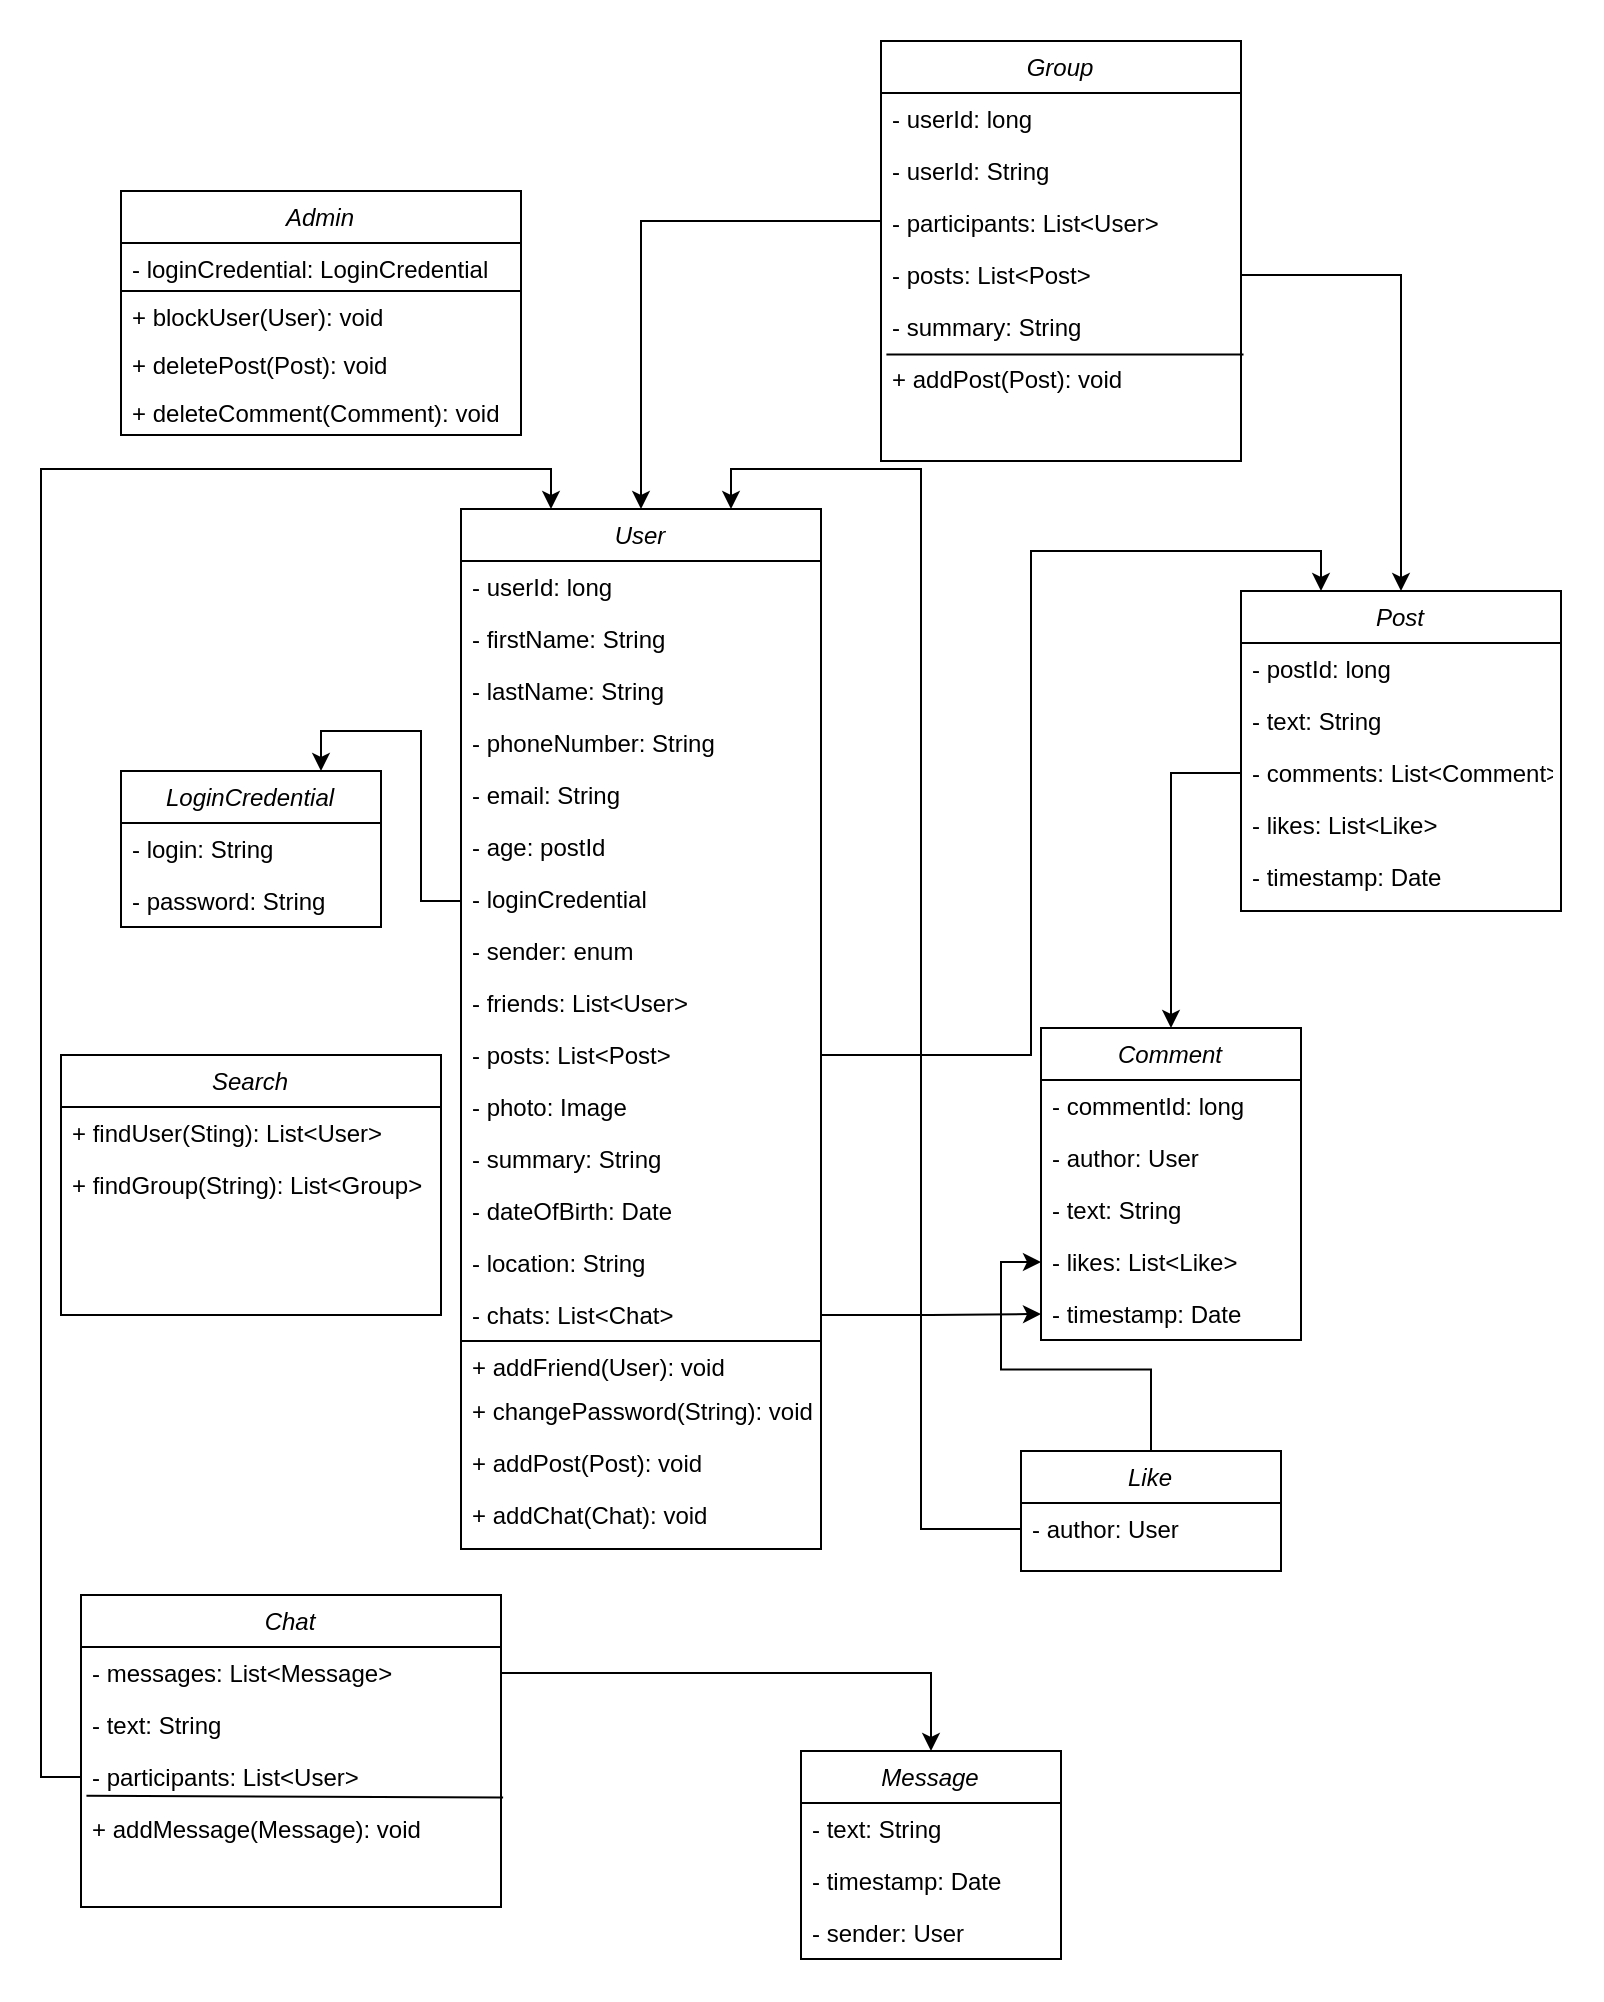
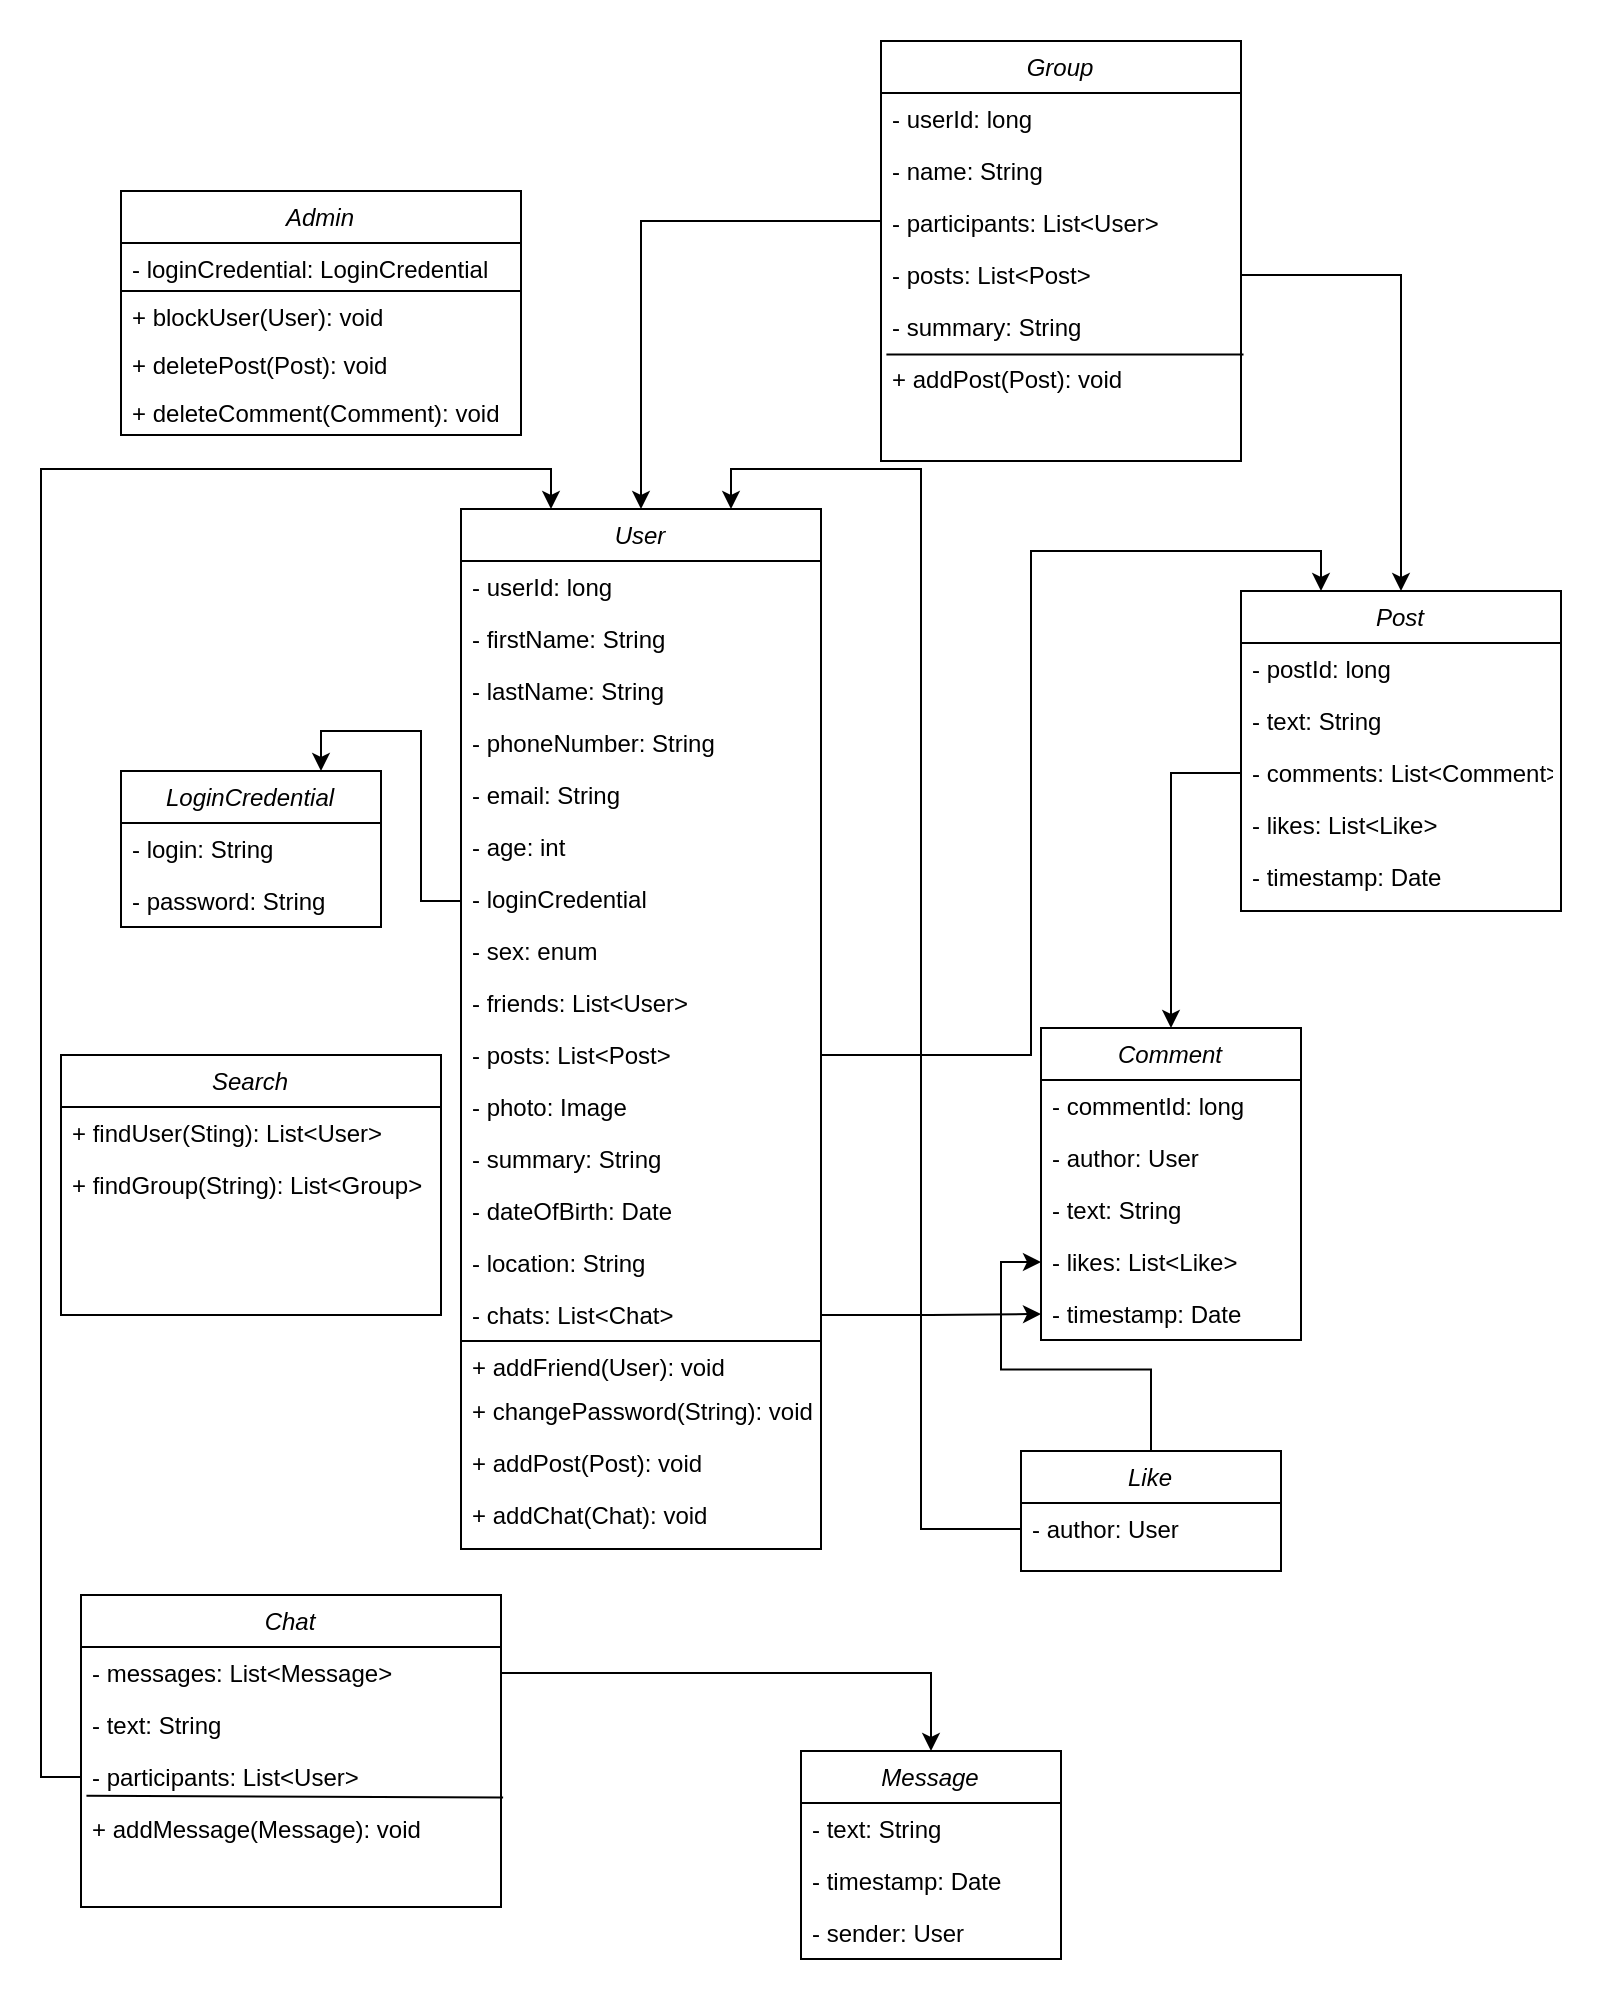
node "- userId: String": label "- userId: String" -> "- name: String"
node "- age: postId": label "- age: postId" -> "- age: int"
node "- sender: enum": label "- sender: enum" -> "- sex: enum"
